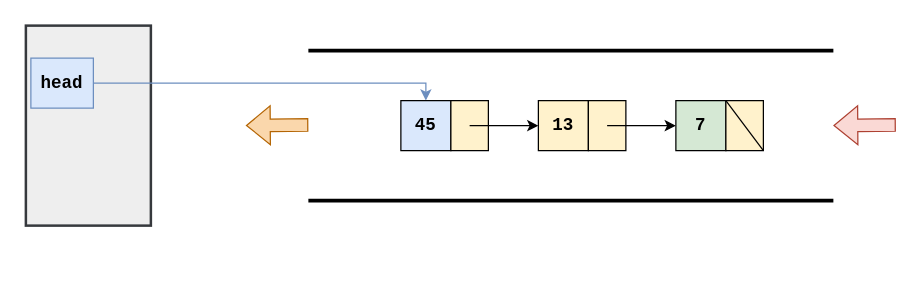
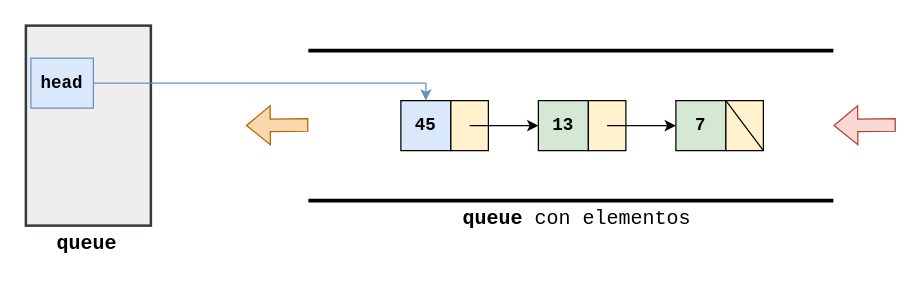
node "13": fillcolor #fff2cc -> #d5e8d4
node "queue con elementos": added
node "queue": added
